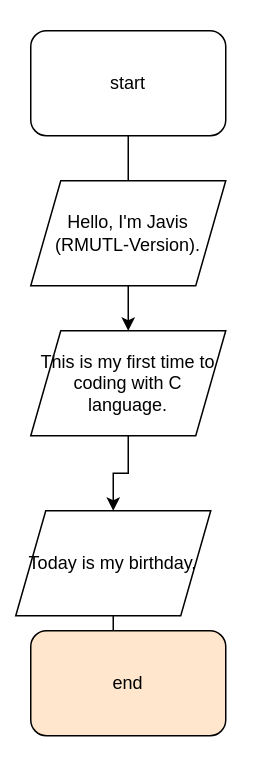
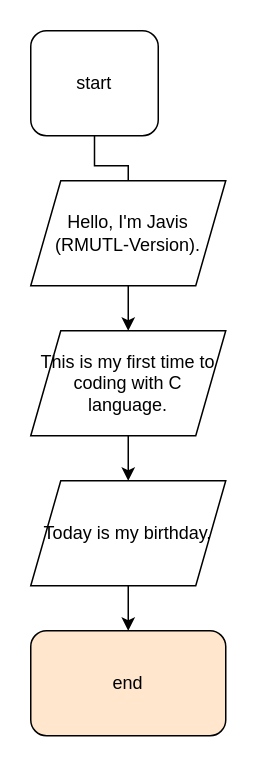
node "start": size 195x105 -> 128x105
node "Today is my birthday.": moved (113, 563) -> (128, 533)
